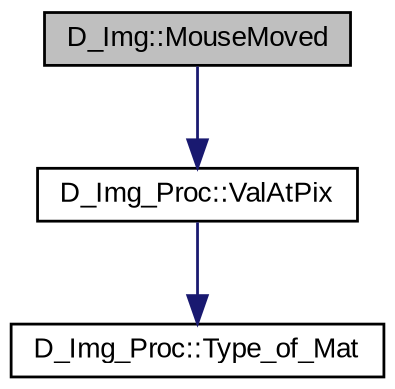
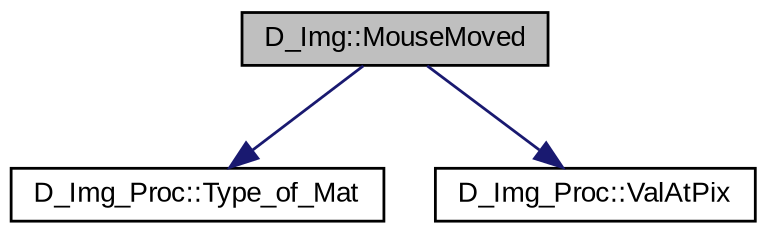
edge "D_Img_Proc::ValAtPix" -> "D_Img_Proc::Type_of_Mat": now "D_Img::MouseMoved" -> "D_Img_Proc::Type_of_Mat"
